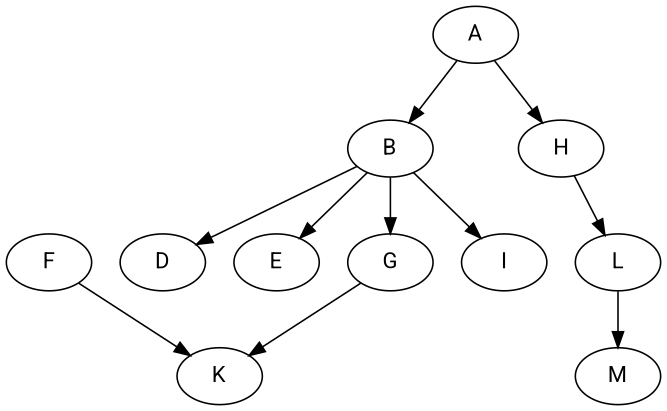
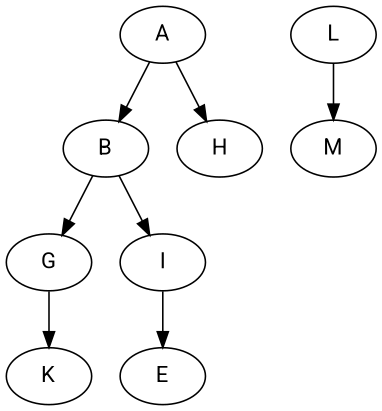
edge "H" -> "L": removed
edge "B" -> "E": now "I" -> "E"
node "F": removed
node "D": removed
